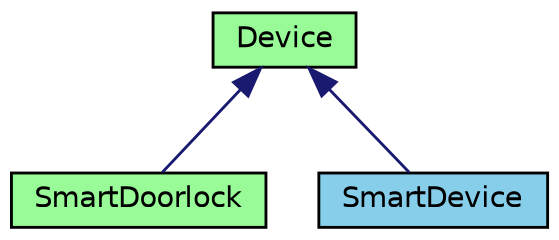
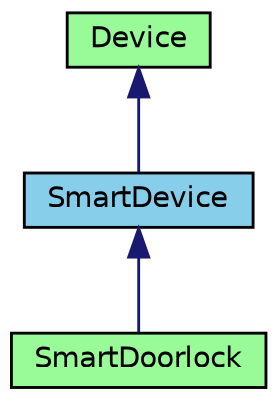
edge "SmartDoorlock" -> "Device": now "SmartDoorlock" -> "SmartDevice"
